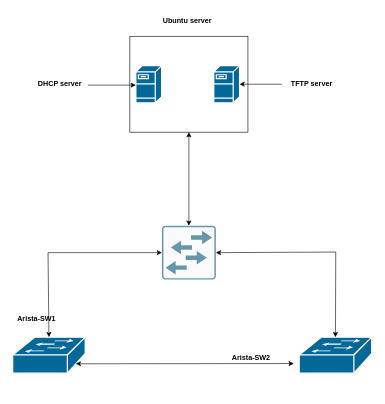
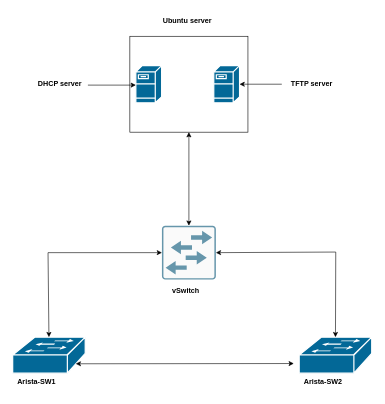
node "vSwitch": added
node "Arista-SW1": moved (36, 320) -> (36, 383)
node "Arista-SW2": moved (251, 359) -> (323, 383)
